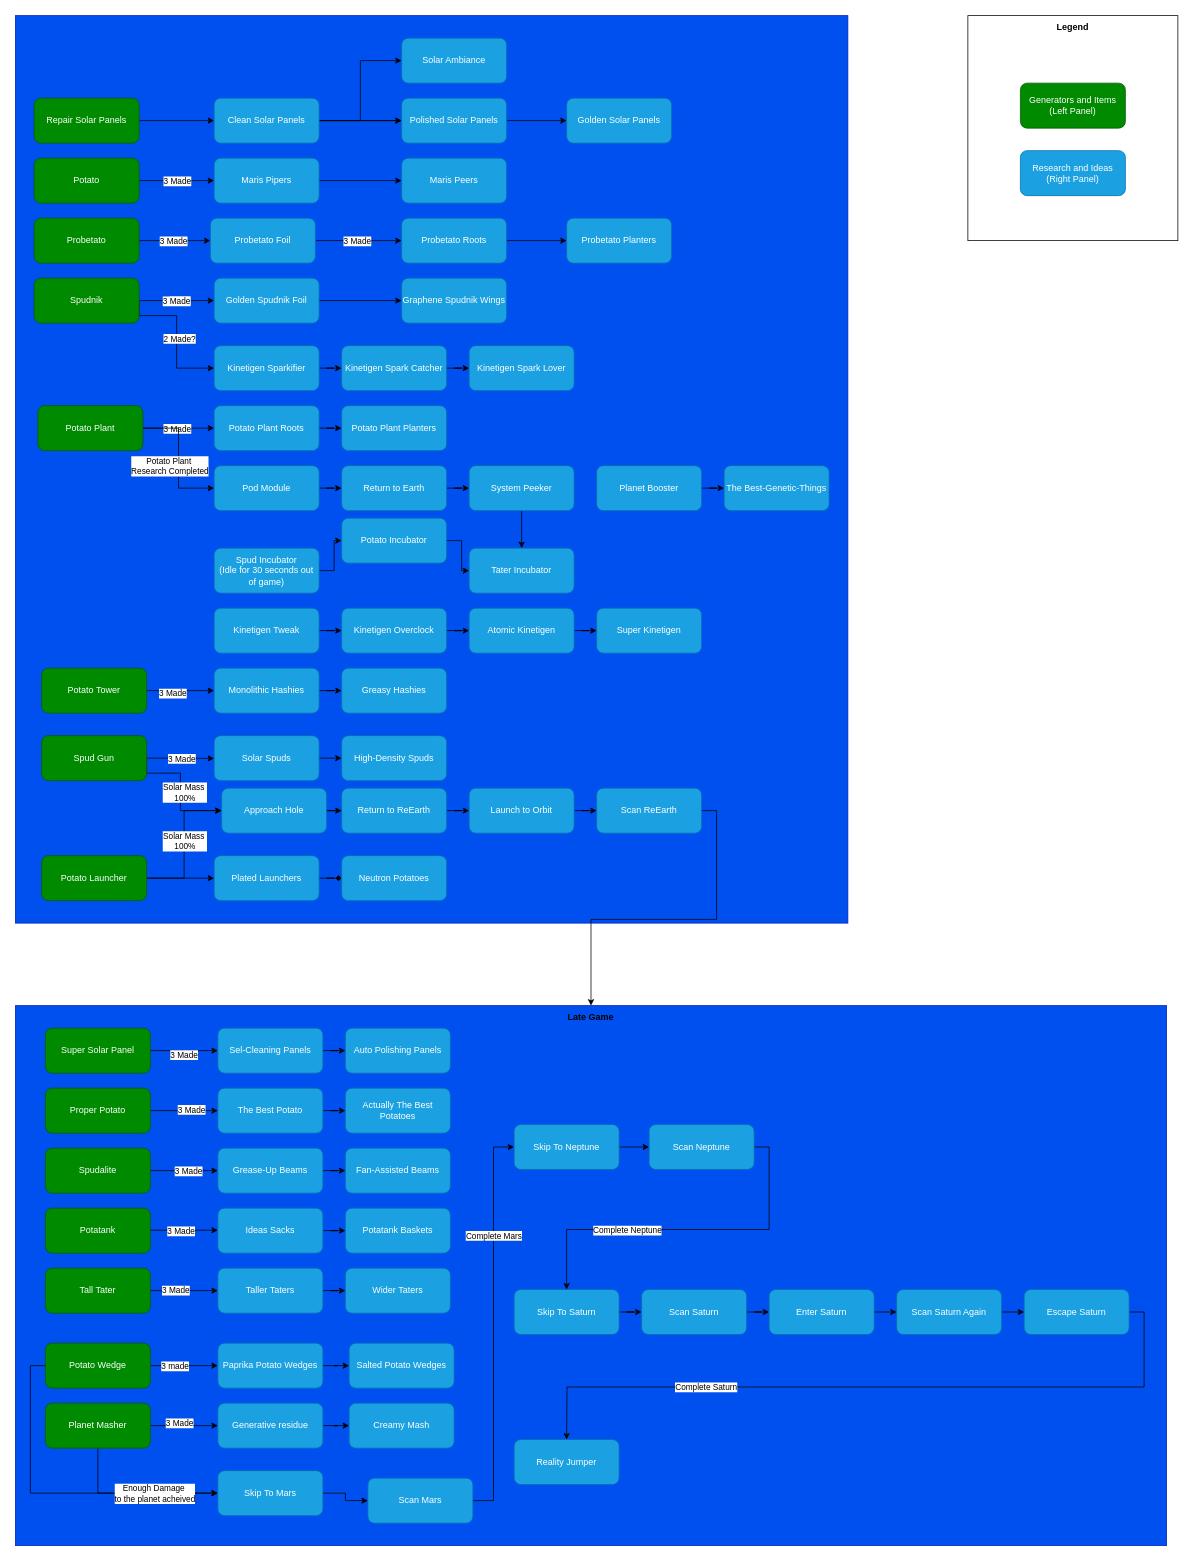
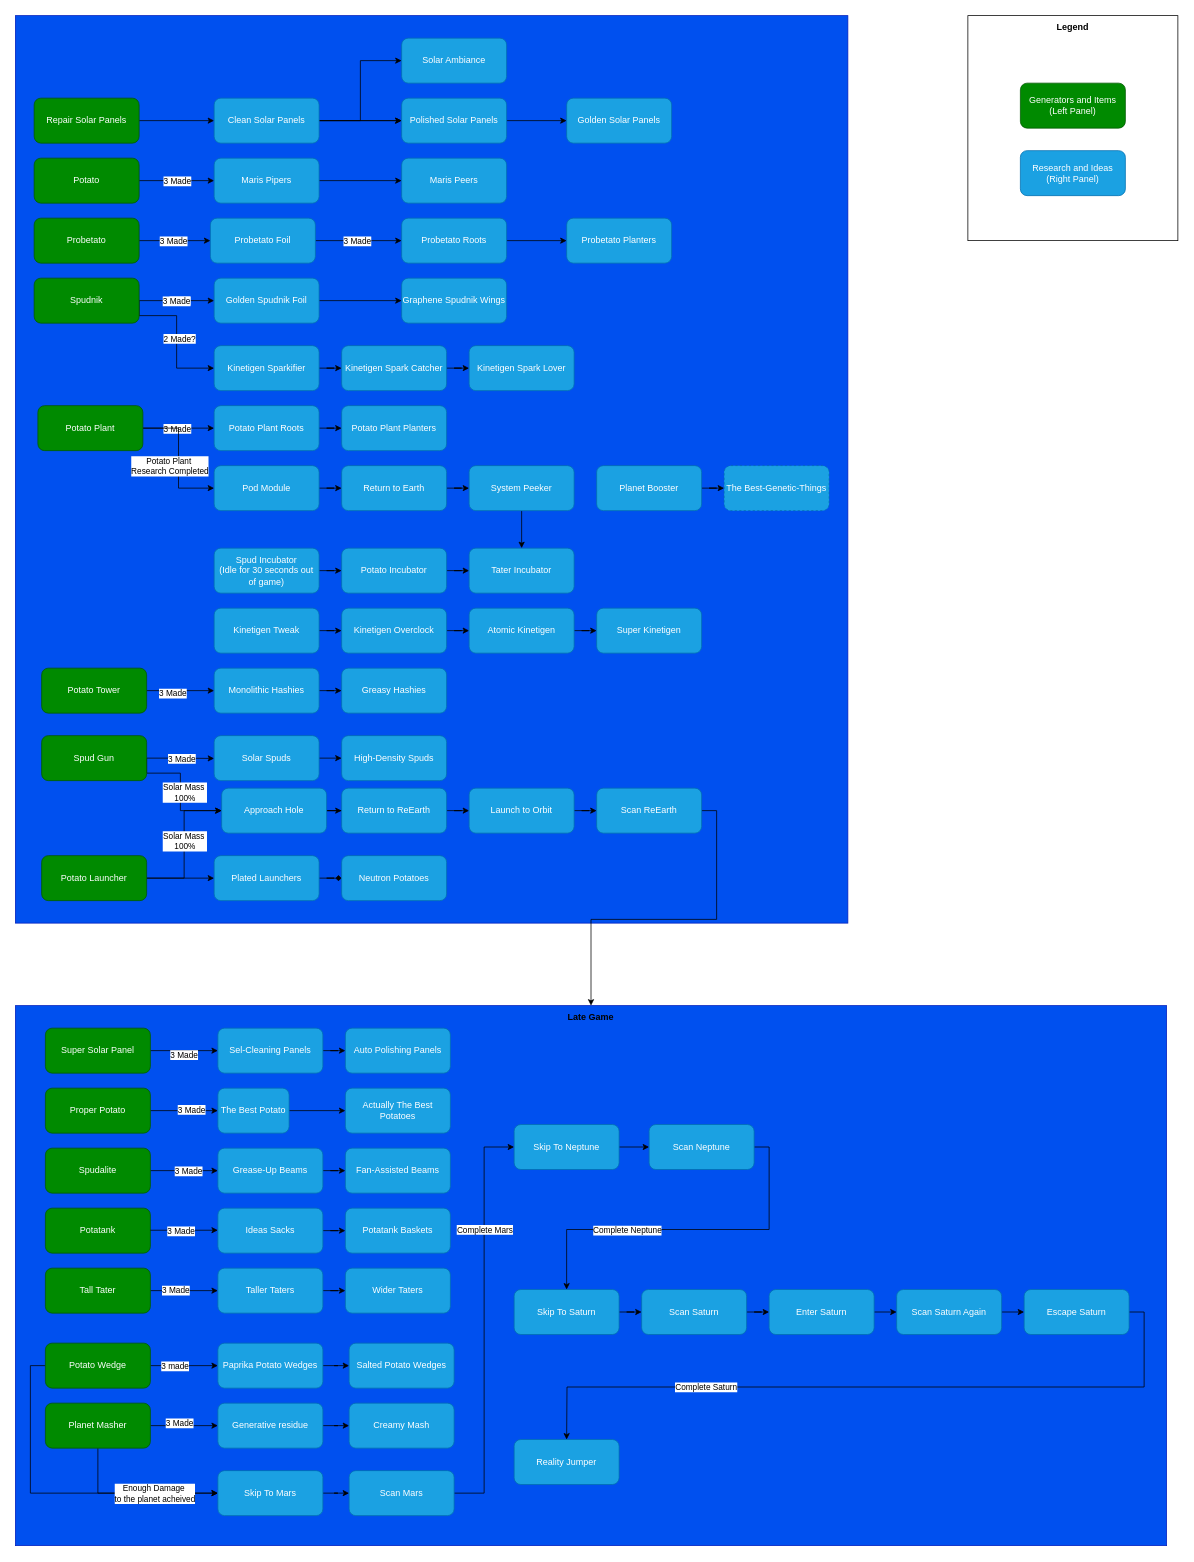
node "The Best-Genetic-Things": style solid -> dashed
node "Potato Incubator": moved (394, 540) -> (394, 570)
node "The Best Potato": size 105x45 -> 71x45
node "Scan Mars": moved (420, 1500) -> (402, 1493)
